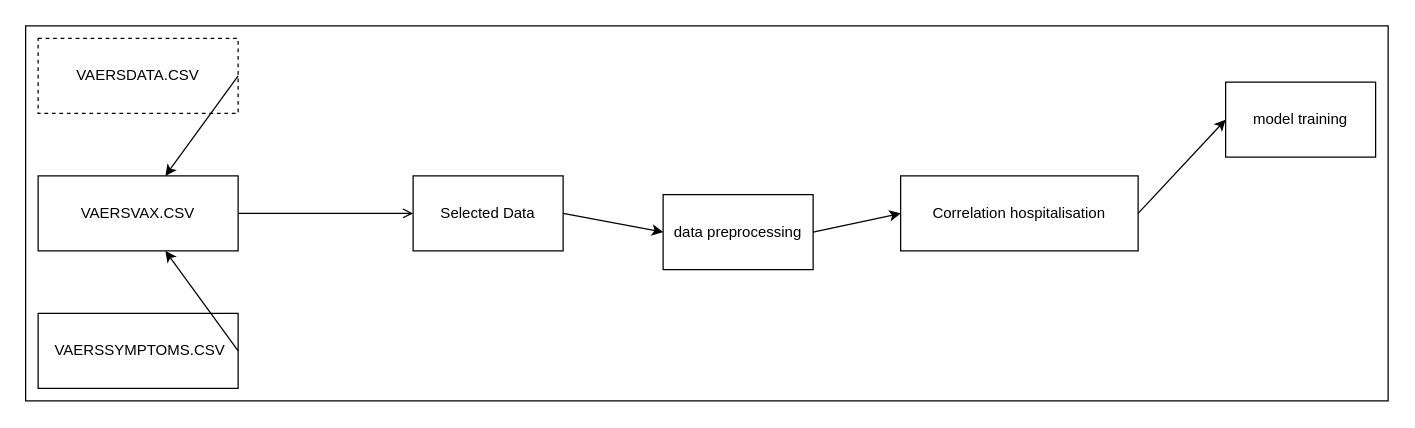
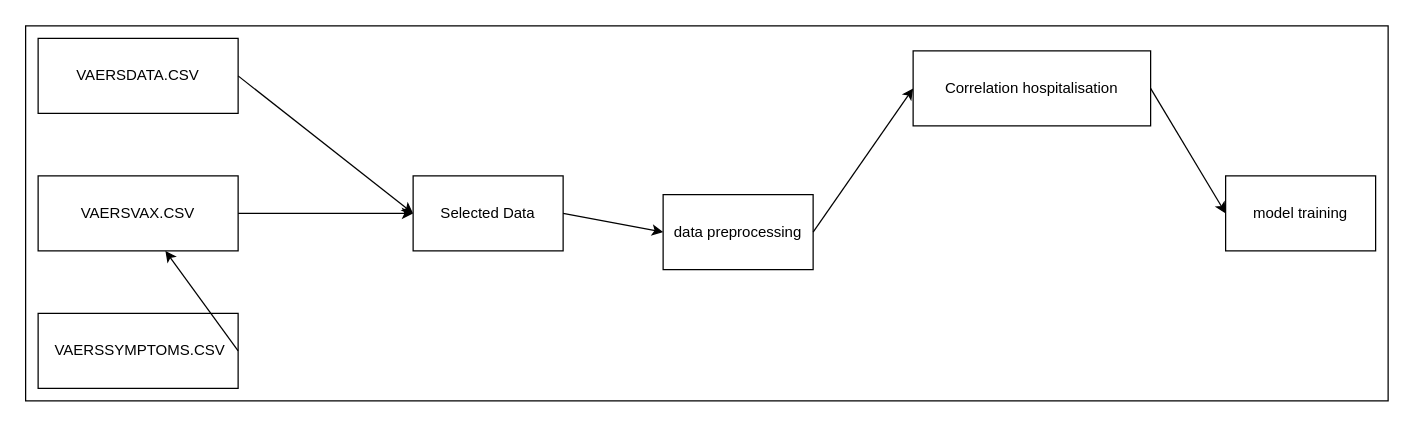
node "VAERSDATA.CSV": style dashed -> solid
node "model training": moved (1301, 119) -> (1301, 213)
edge "VAERSDATA.CSV" -> "VAERSVAX.CSV": now "VAERSDATA.CSV" -> "Selected Data"
edge "VAERSVAX.CSV" -> "Selected Data": arrowhead open -> classic
node "Correlation hospitalisation": moved (1019, 213) -> (1032, 88)
